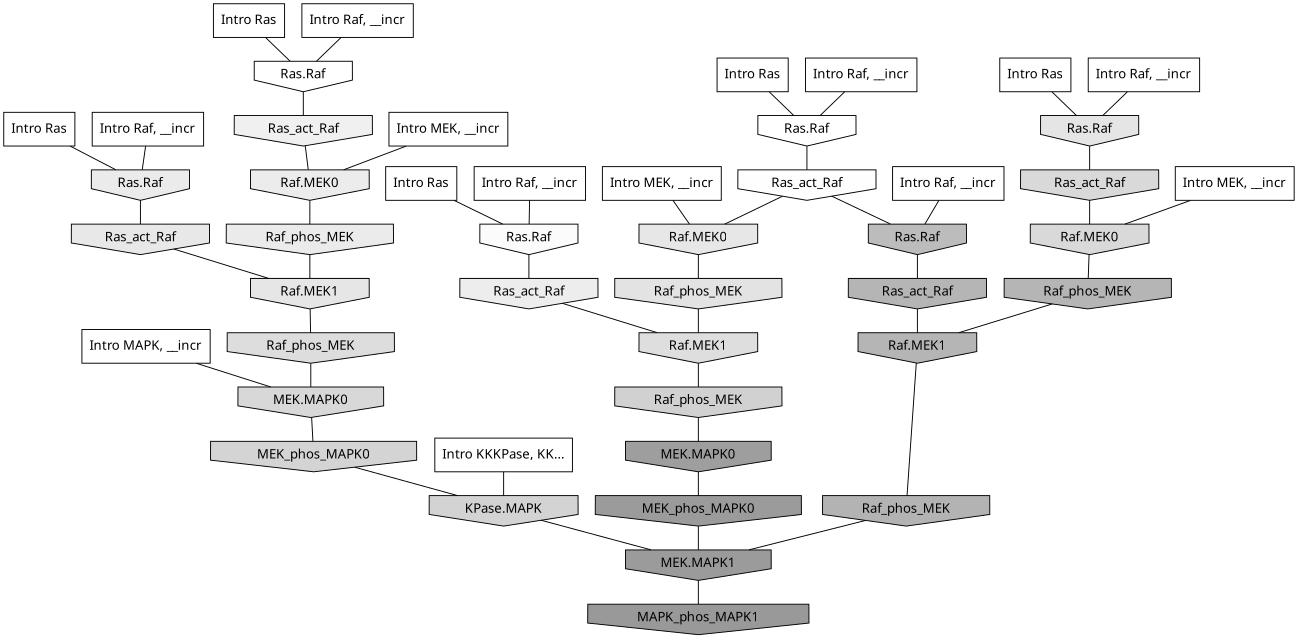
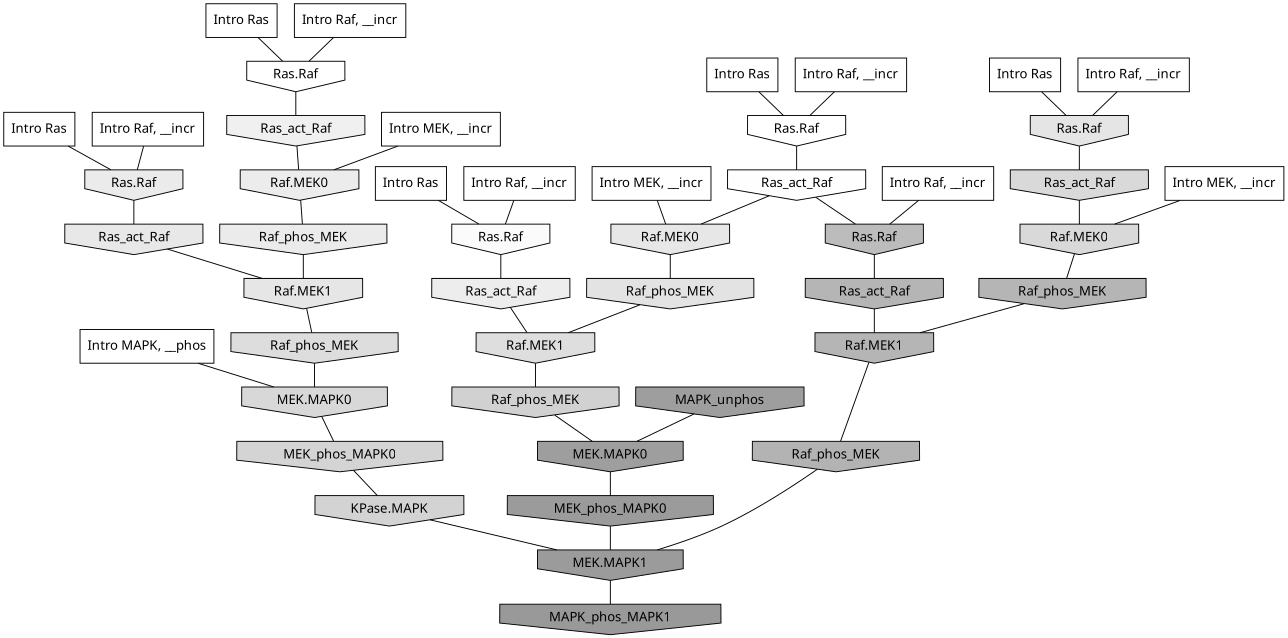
node "Intro MAPK, __incr": label "Intro MAPK, __incr" -> "Intro MAPK, __phos"
node "MAPK_unphos": added
node "Intro KKKPase, KK...": removed
